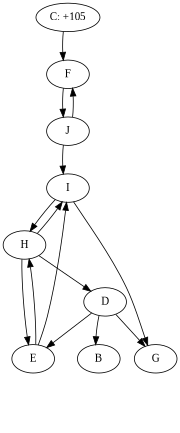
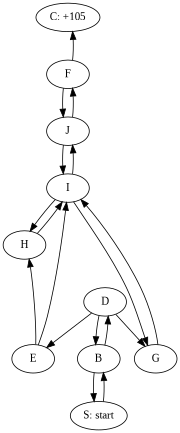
edge "C: +105" -> "F": reversed
edge "I" -> "J": added
edge "G" -> "I": added
edge "H" -> "D": now "B" -> "D"
edge "H" -> "E": removed
node "S: start": added
